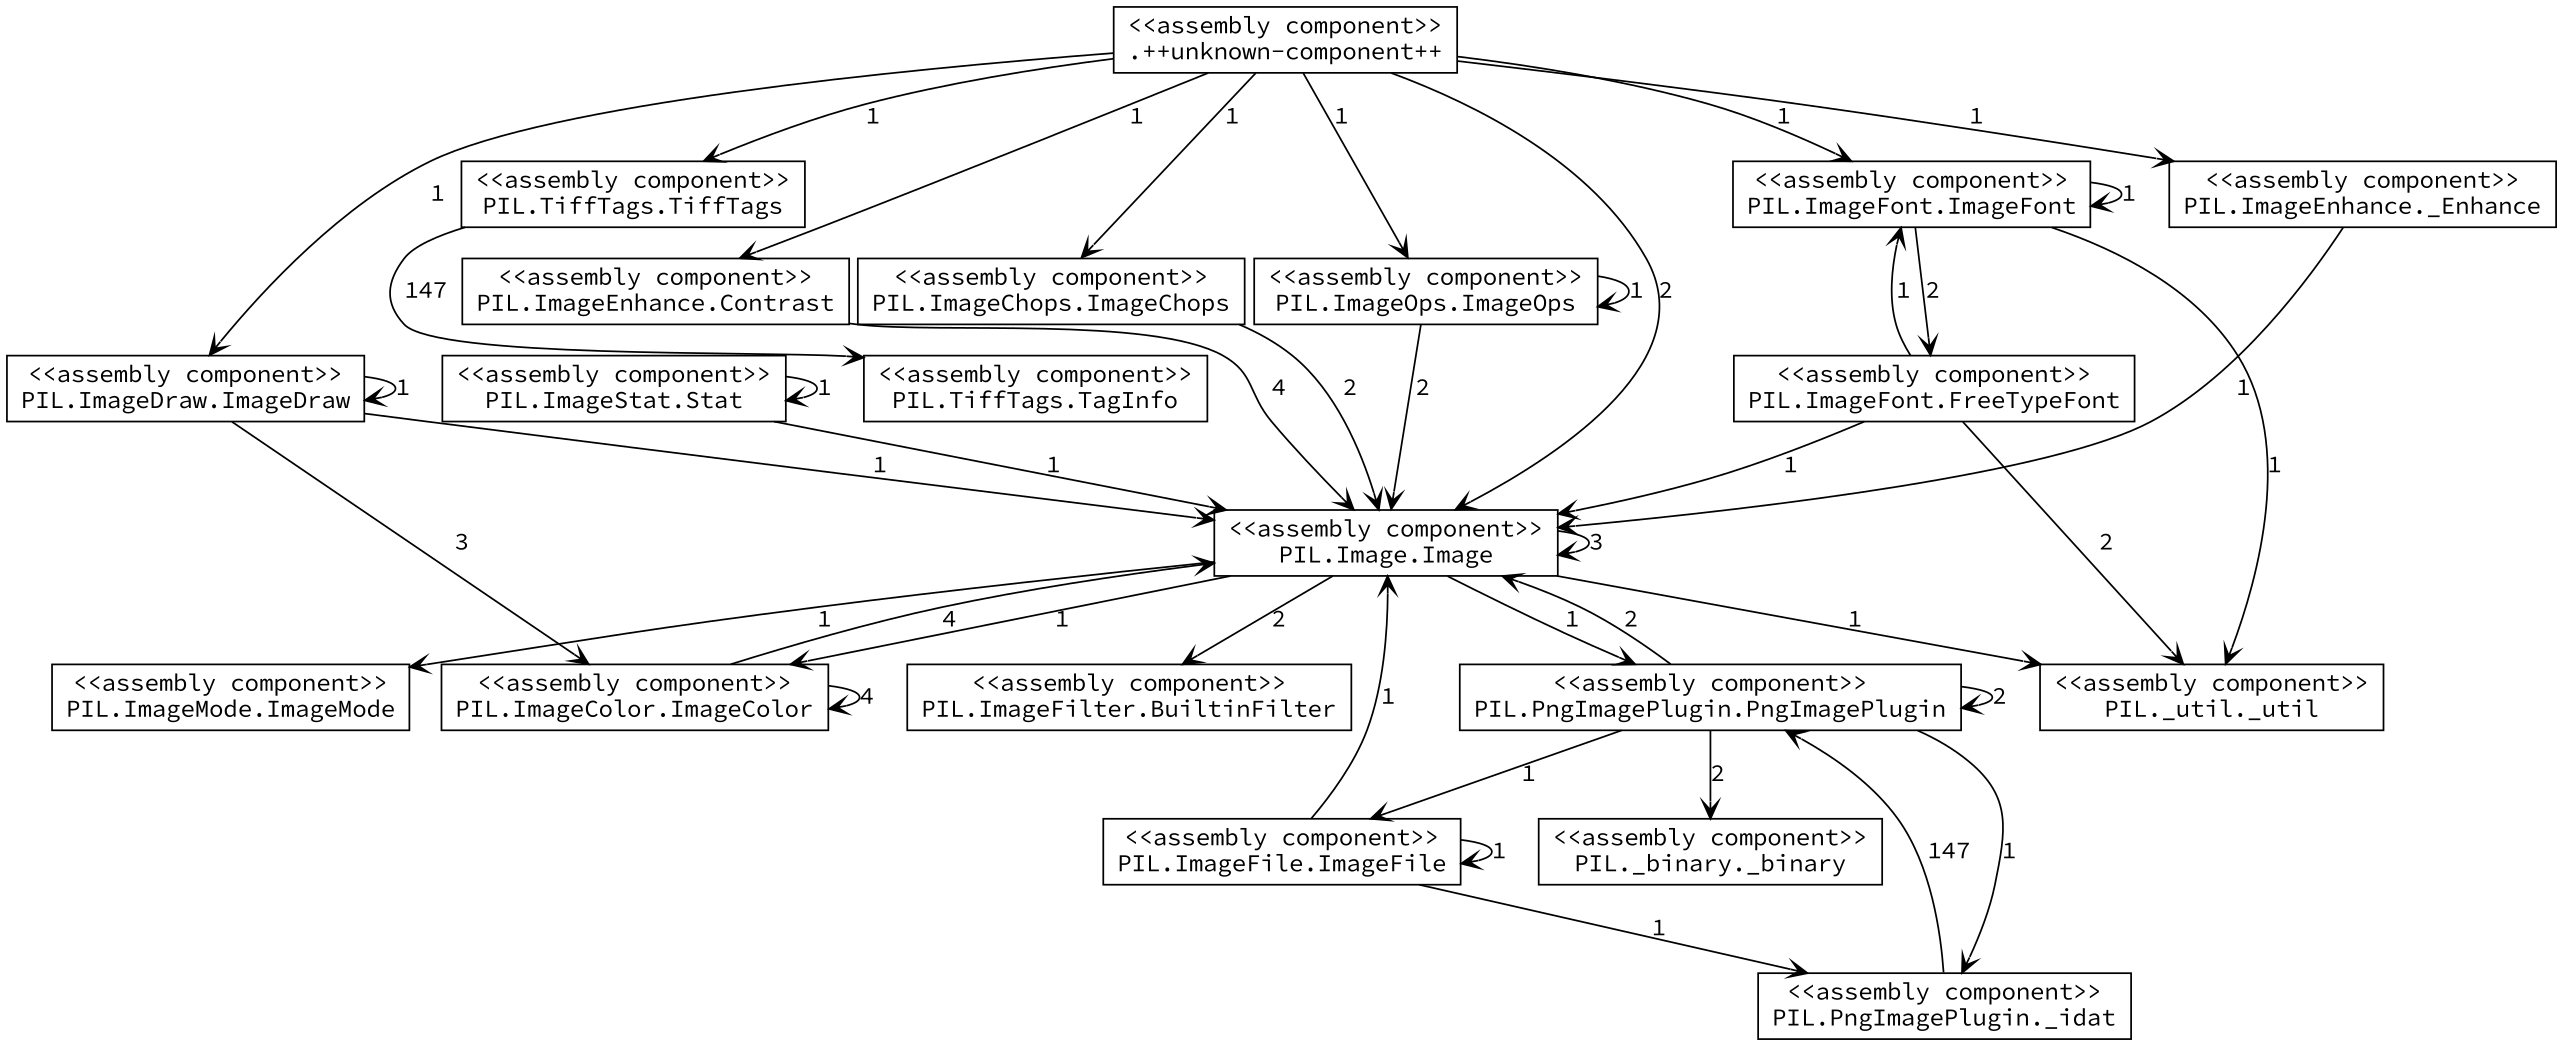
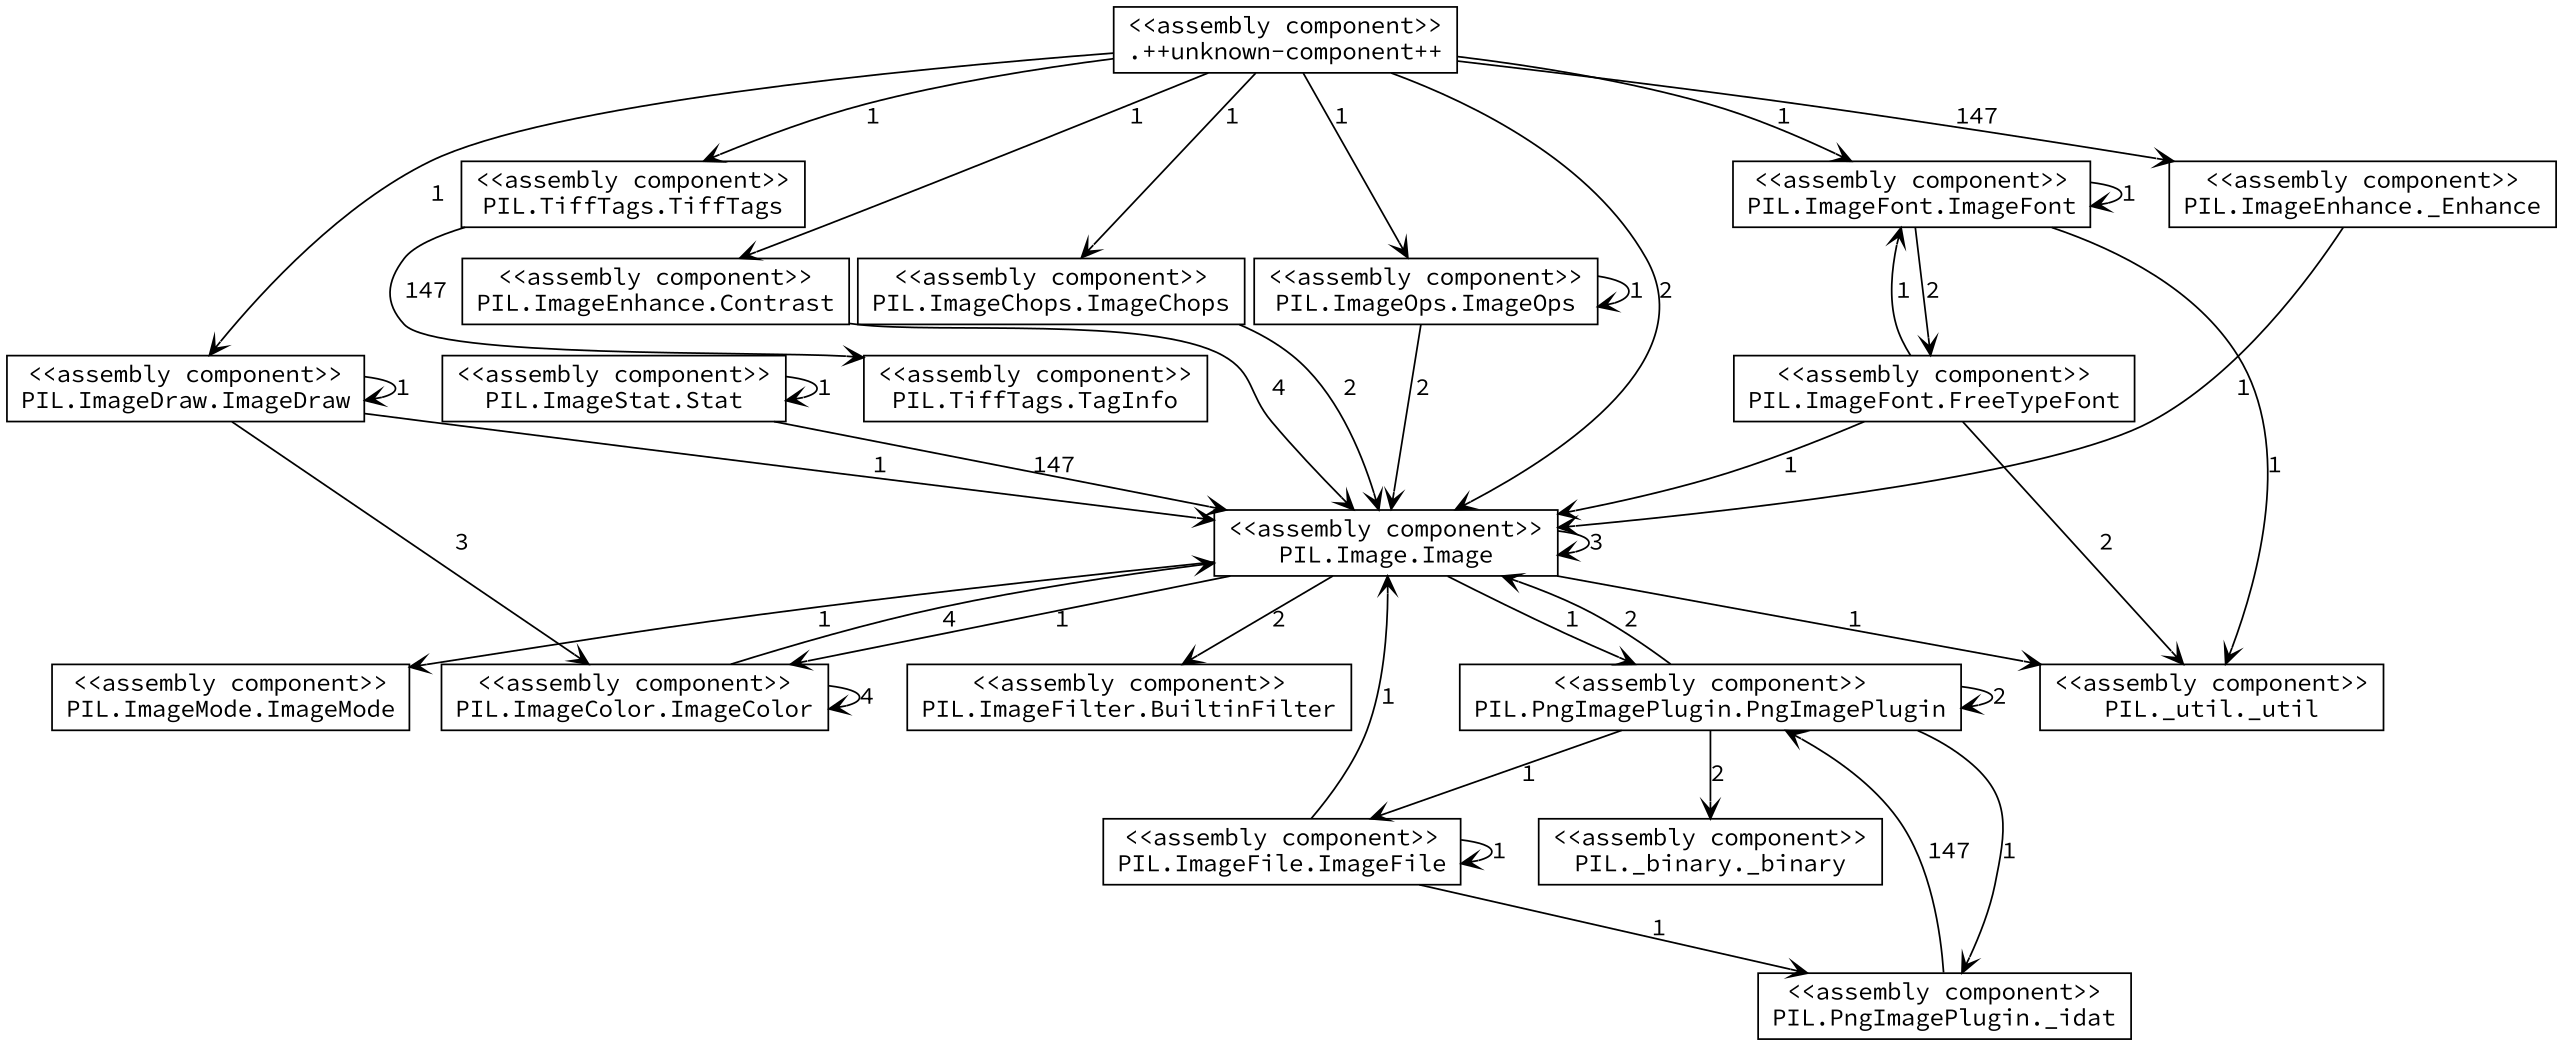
edge "<<assembly component>> .++unknown-component++" -> "<<assembly component>> PIL.ImageEnhance._Enhance": label "1" -> "147"
edge "<<assembly component>> PIL.ImageStat.Stat" -> "<<assembly component>> PIL.Image.Image": label "1" -> "147"
